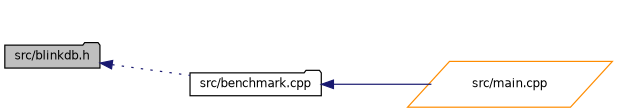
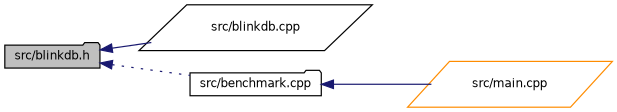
node "src/blinkdb.cpp": added
